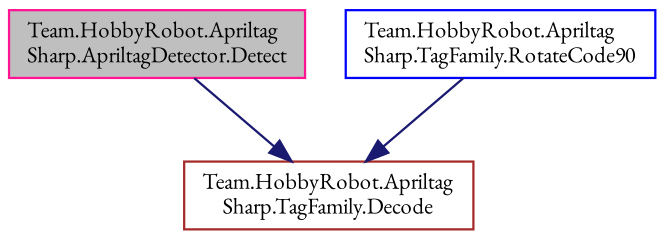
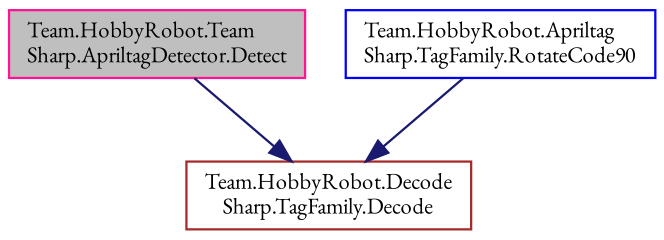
node "Team.HobbyRobot.Apriltag Sharp.ApriltagDetector.Detect": label "Team.HobbyRobot.Apriltag Sharp.ApriltagDetector.Detect" -> "Team.HobbyRobot.Team Sharp.ApriltagDetector.Detect"
node "Team.HobbyRobot.Apriltag Sharp.TagFamily.Decode": label "Team.HobbyRobot.Apriltag Sharp.TagFamily.Decode" -> "Team.HobbyRobot.Decode Sharp.TagFamily.Decode"
